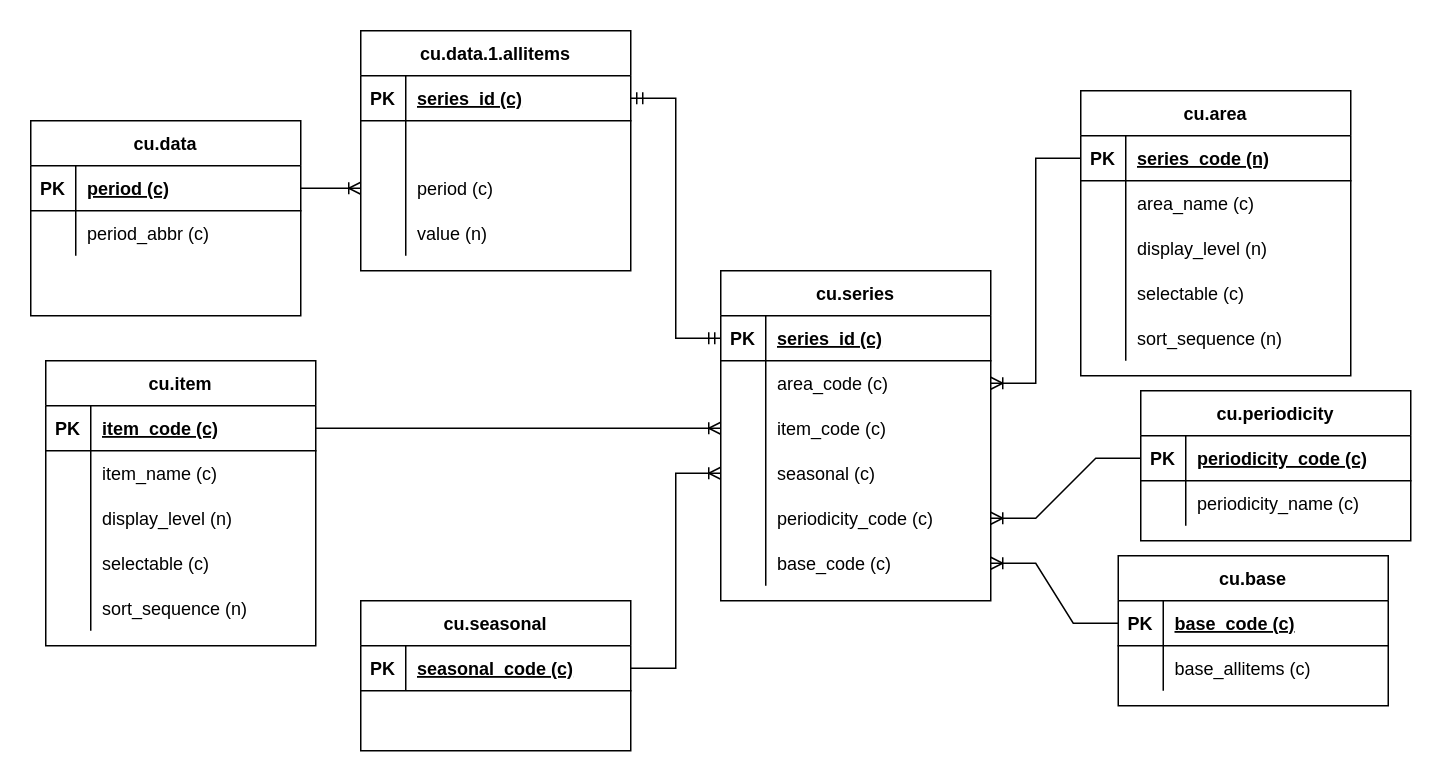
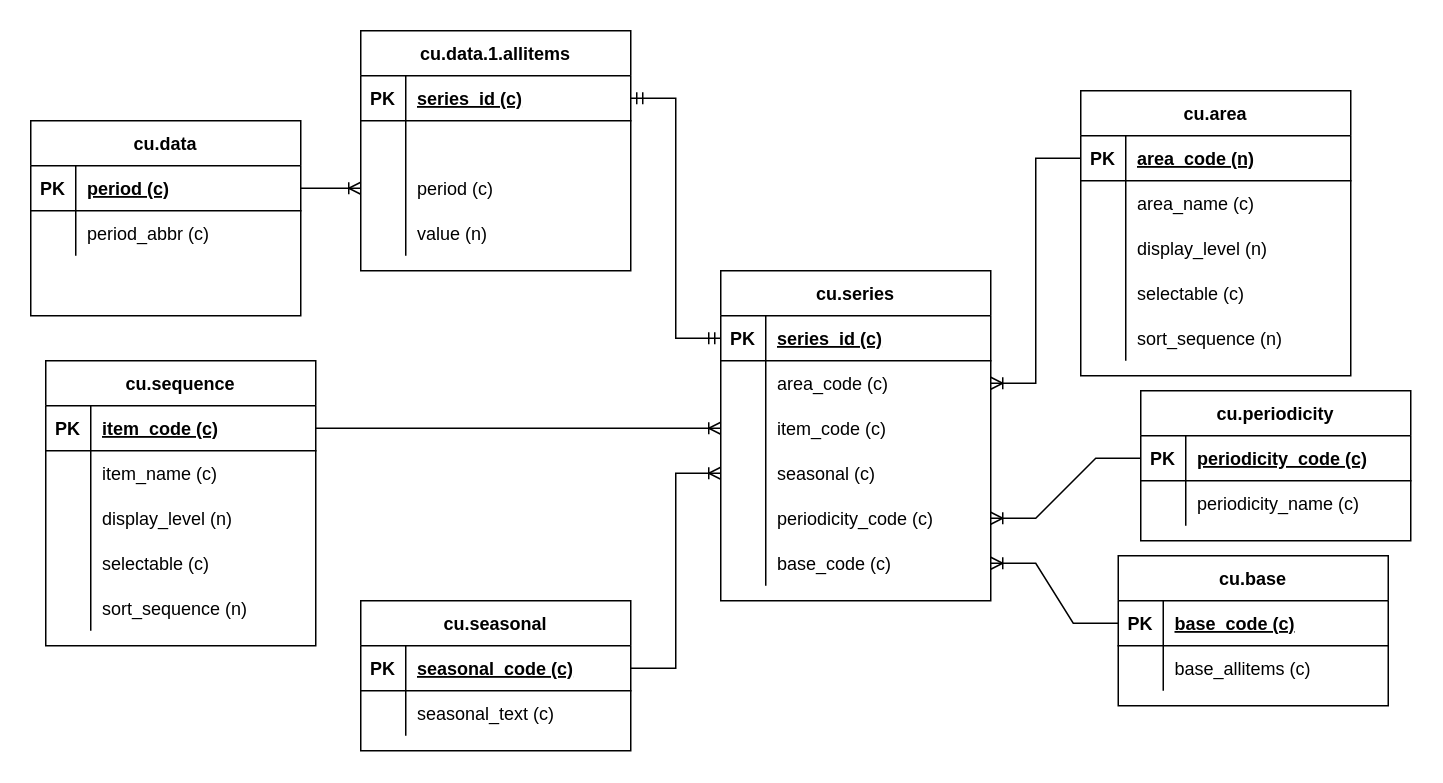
node "series_code (n)": label "series_code (n)" -> "area_code (n)"
node "cu.item": label "cu.item" -> "cu.sequence"
node "seasonal_text (c)": added
